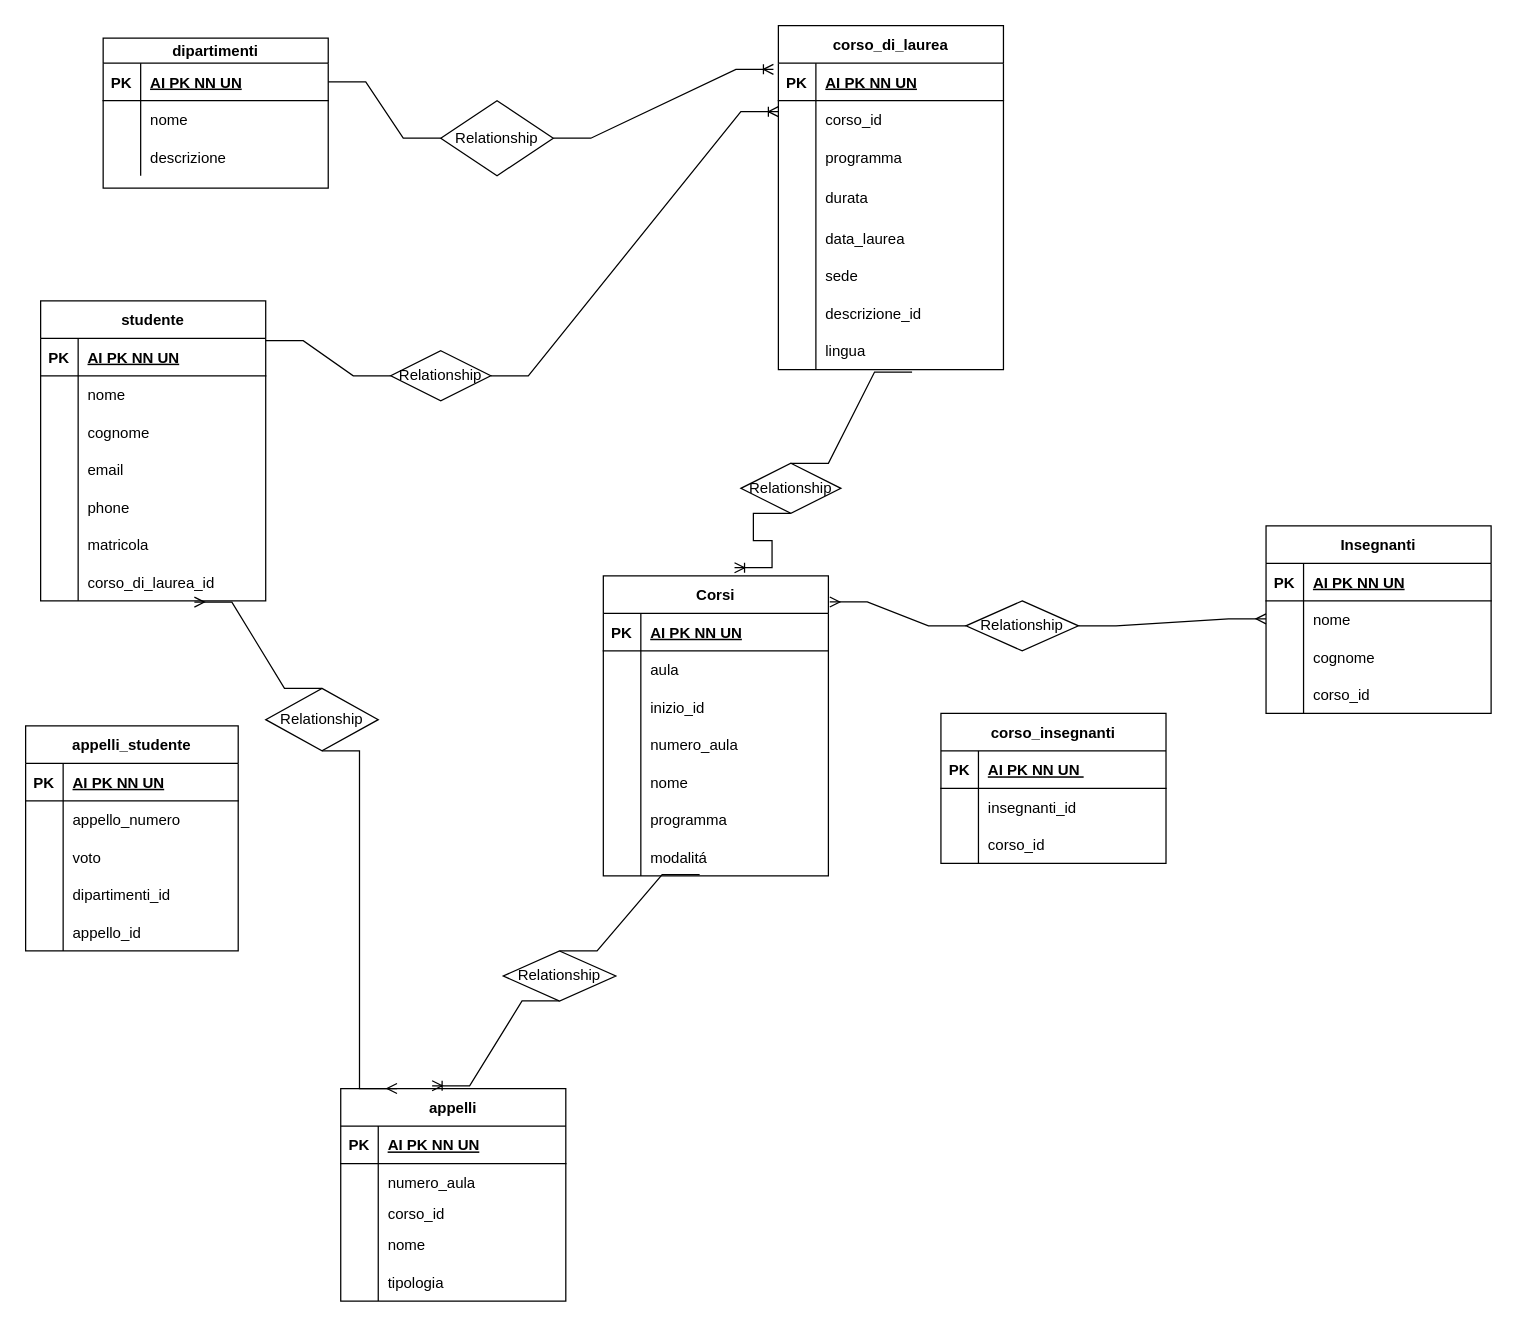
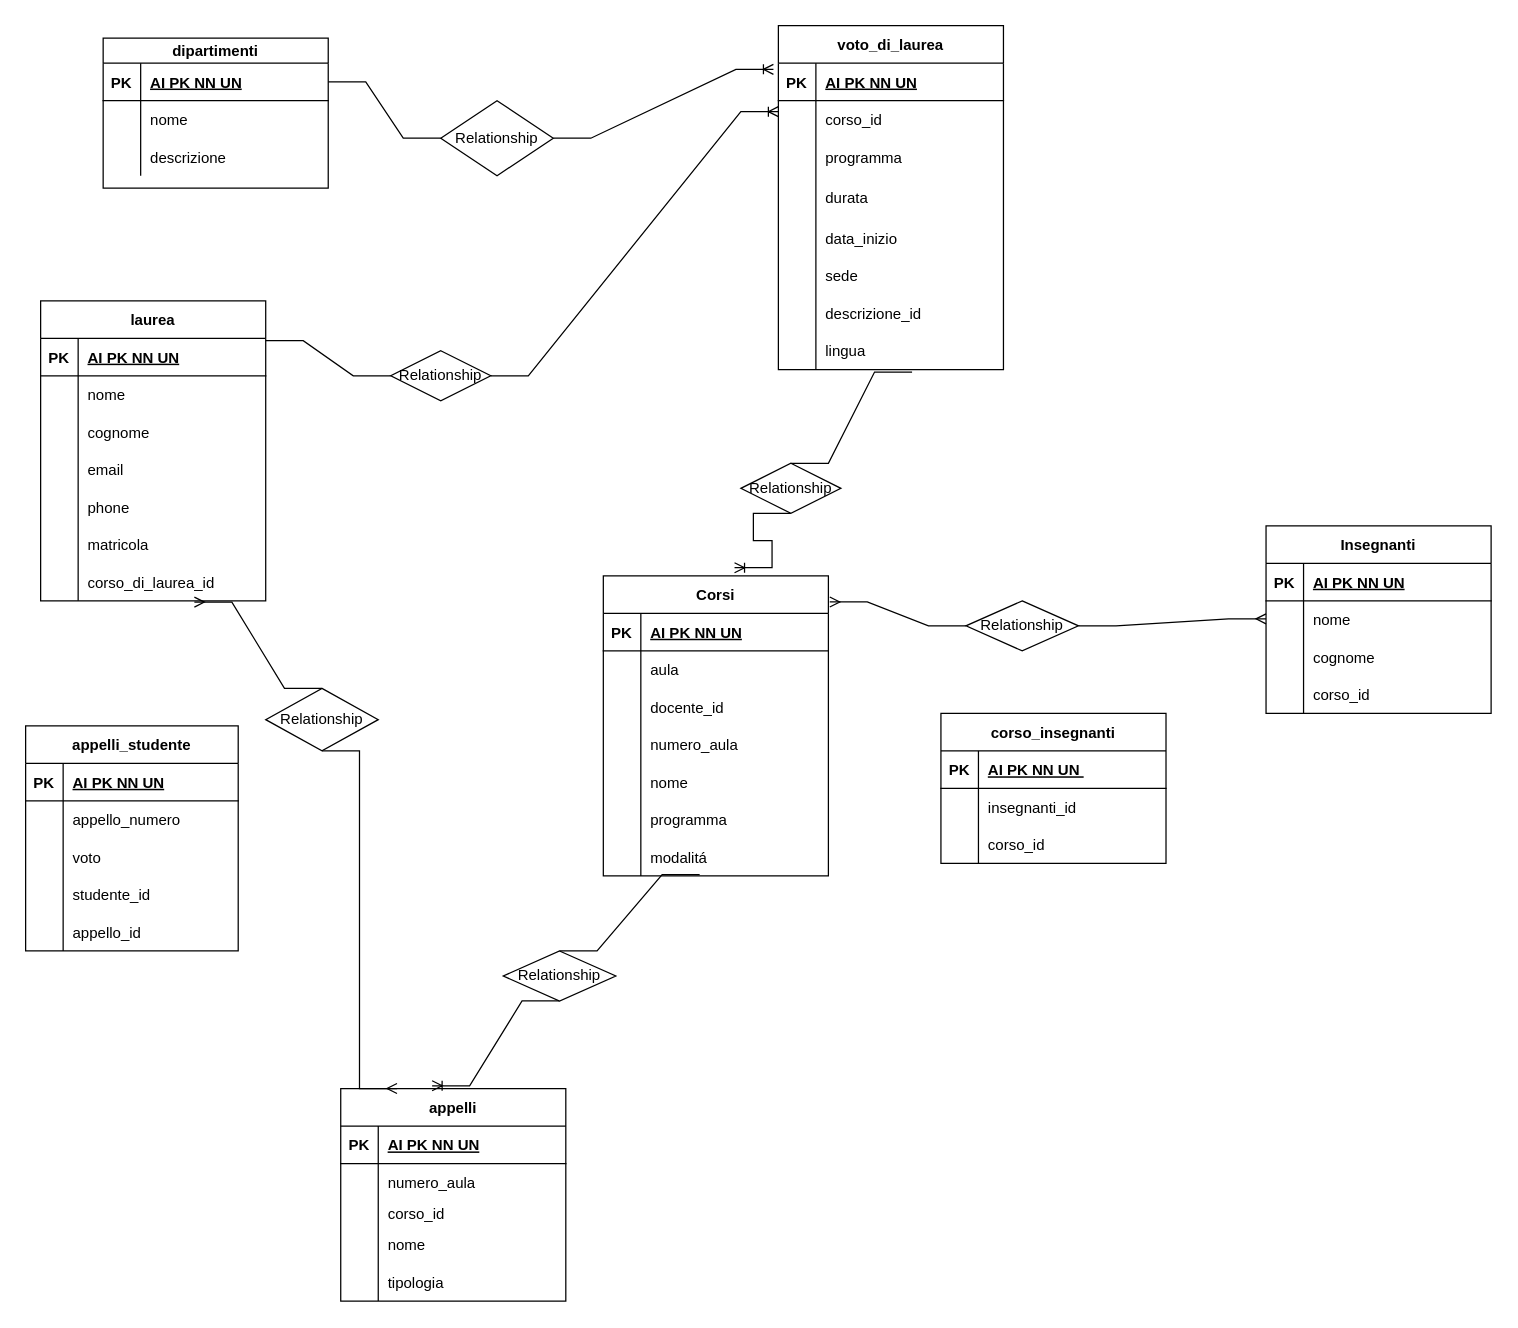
node "corso_di_laurea": label "corso_di_laurea" -> "voto_di_laurea"
node "data_laurea": label "data_laurea" -> "data_inizio"
node "studente": label "studente" -> "laurea"
node "inizio_id": label "inizio_id" -> "docente_id"
node "dipartimenti_id": label "dipartimenti_id" -> "studente_id"
